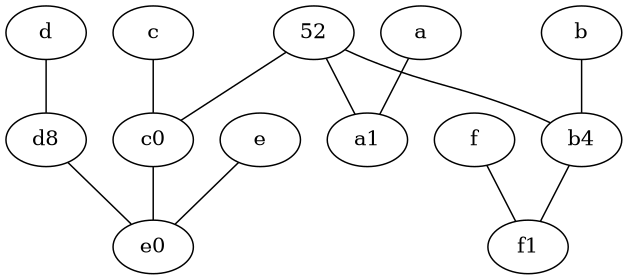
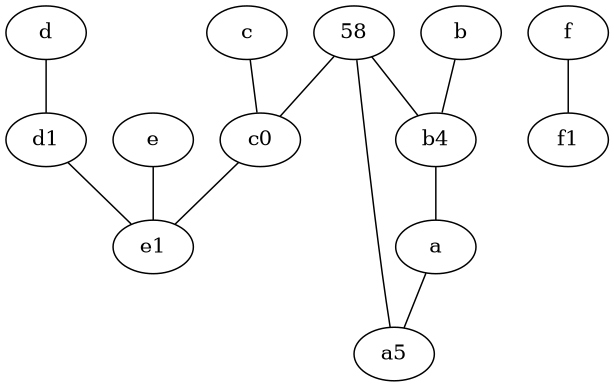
node "52": label "52" -> "58"
node "d8": label "d8" -> "d1"
node "a1": label "a1" -> "a5"
edge "b4" -- "f1": now "b4" -- "a"
node "e0": label "e0" -> "e1"
